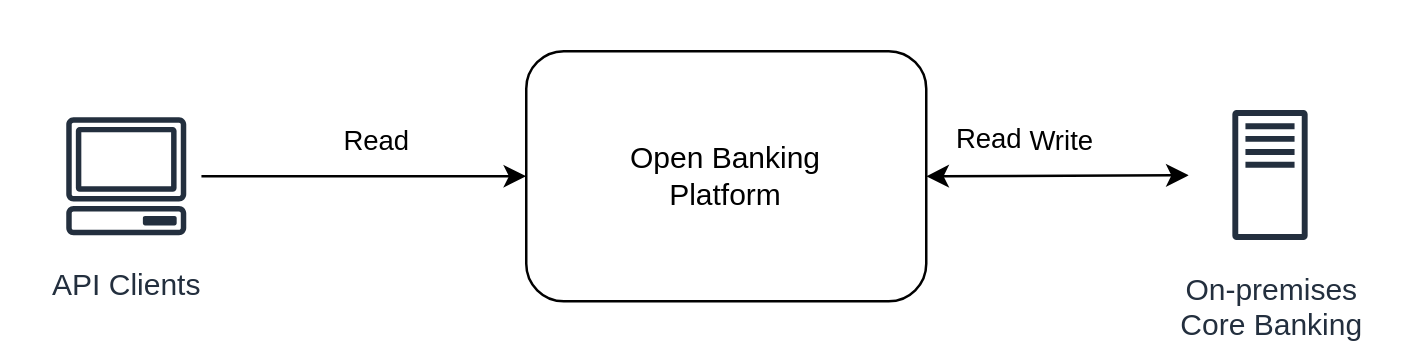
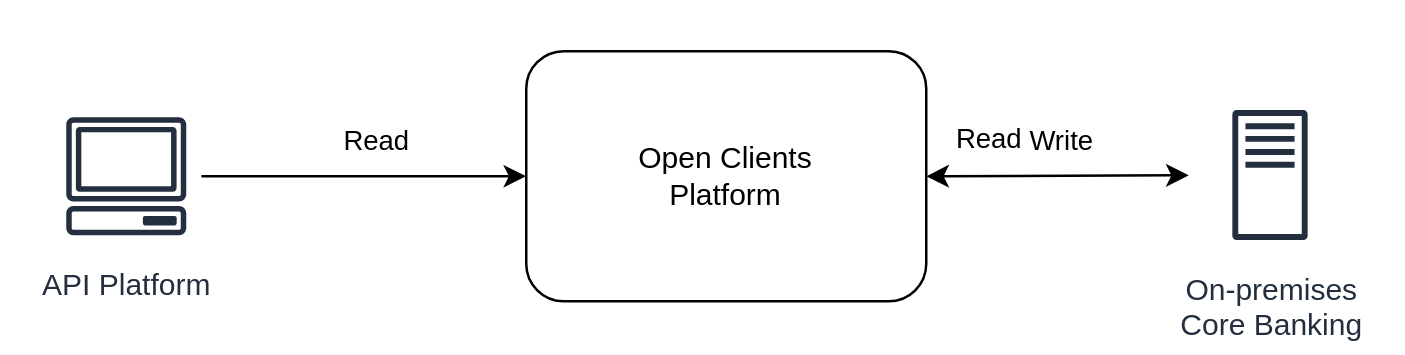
node "Open Banking Platform": label "Open Banking Platform" -> "Open Clients Platform"
node "API Clients": label "API Clients" -> "API Platform"
